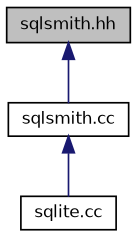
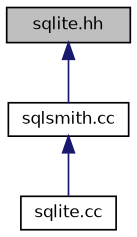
node "sqlsmith.hh": label "sqlsmith.hh" -> "sqlite.hh"
